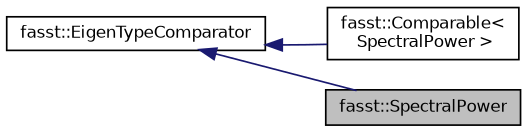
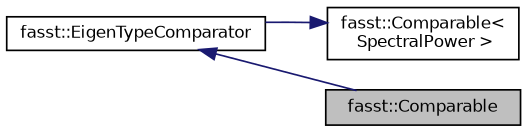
edge "fasst::Comparable< SpectralPower >" -> "fasst::EigenTypeComparator": reversed
node "fasst::SpectralPower": label "fasst::SpectralPower" -> "fasst::Comparable"
